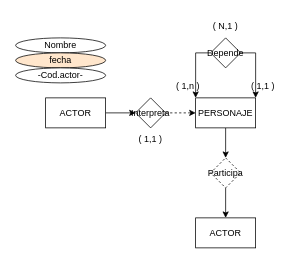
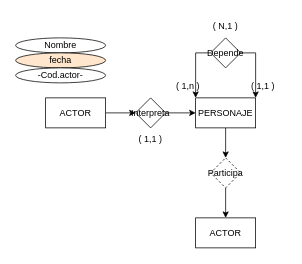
edge "Interpreta" -> "PERSONAJE": style dashed -> solid
